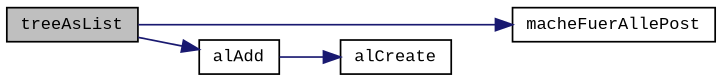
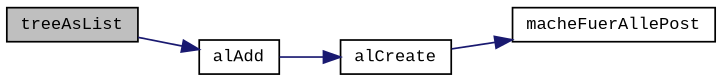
edge "treeAsList" -> "macheFuerAllePost": now "alCreate" -> "macheFuerAllePost"
